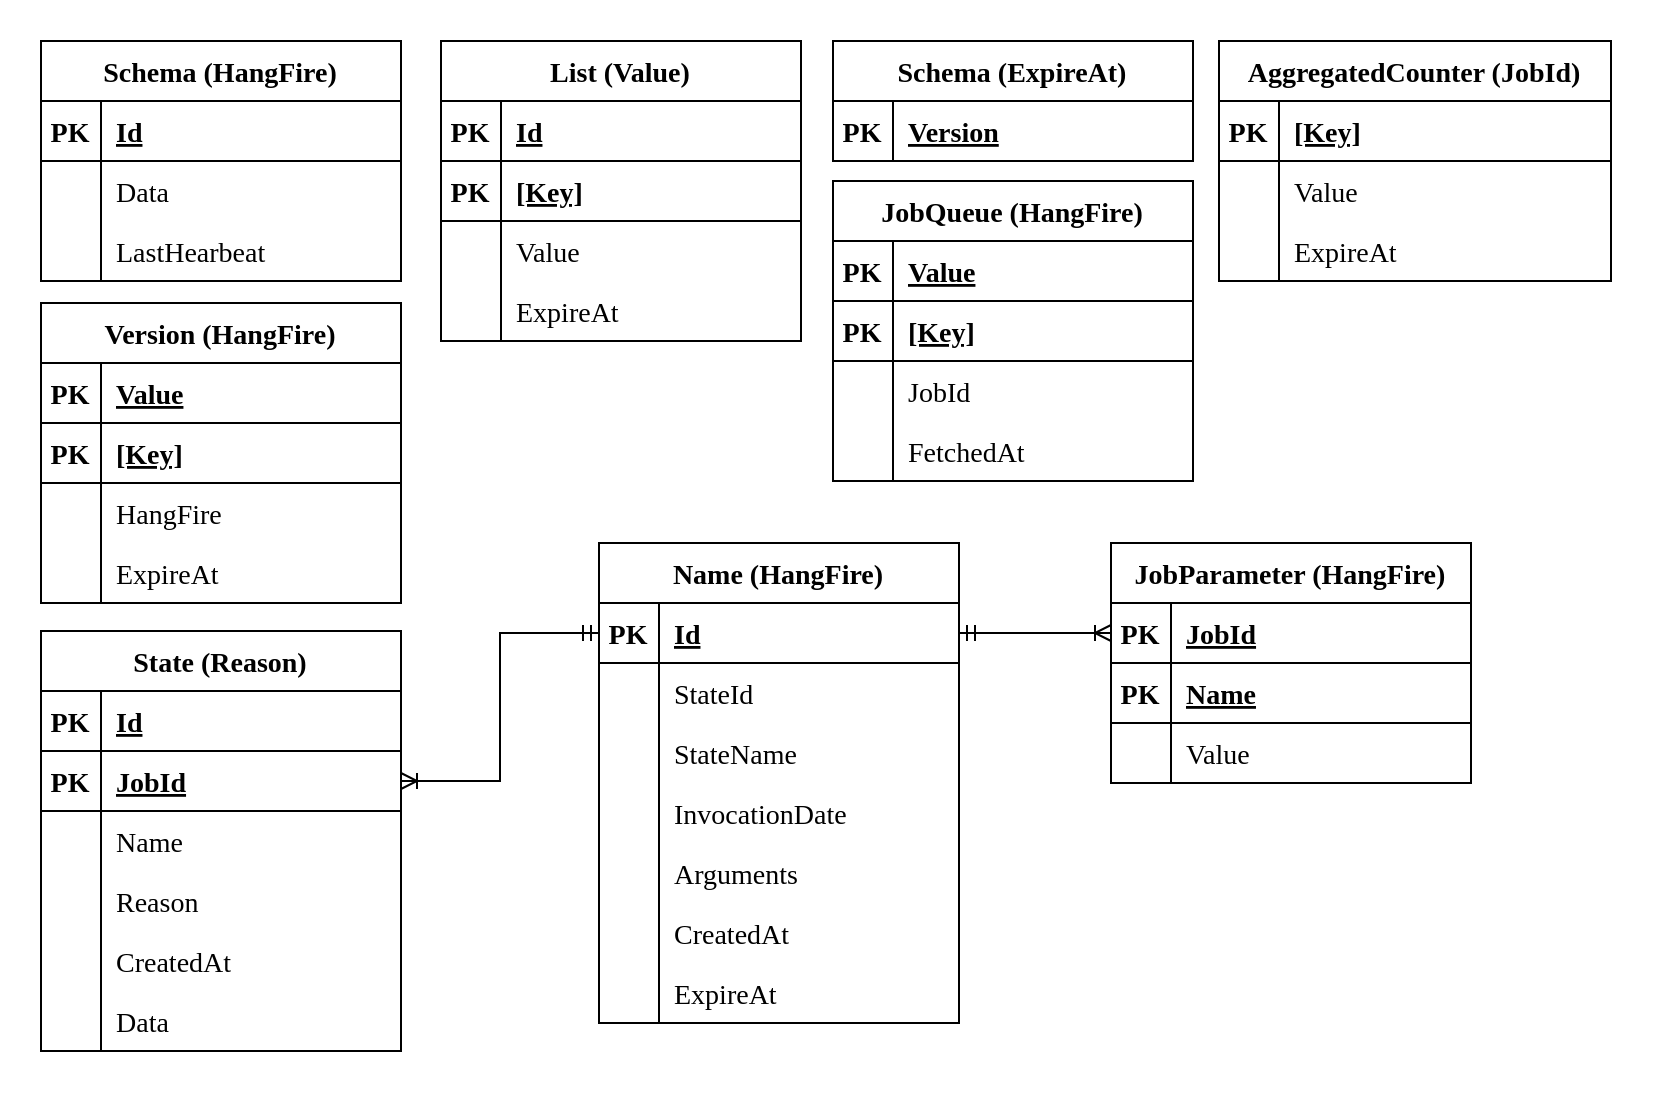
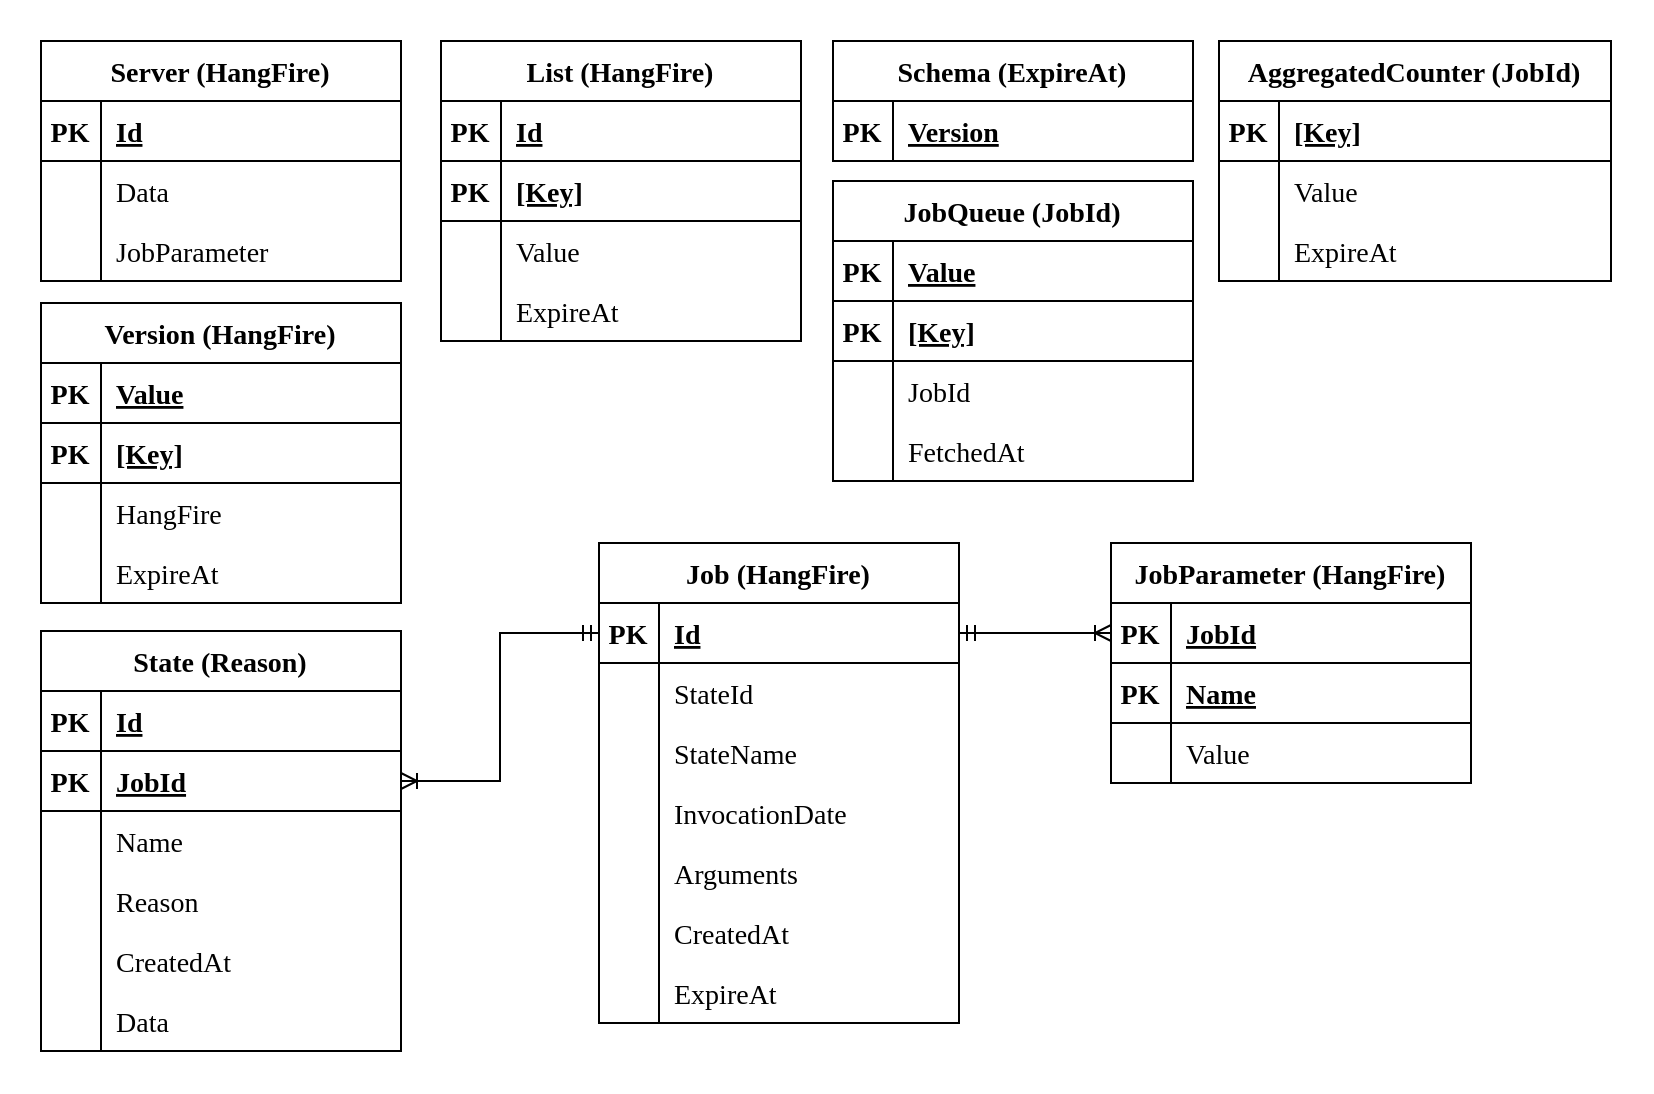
node "Schema (HangFire)": label "Schema (HangFire)" -> "Server (HangFire)"
node "List (Value)": label "List (Value)" -> "List (HangFire)"
node "JobQueue (HangFire)": label "JobQueue (HangFire)" -> "JobQueue (JobId)"
node "LastHearbeat": label "LastHearbeat" -> "JobParameter"
node "Name (HangFire)": label "Name (HangFire)" -> "Job (HangFire)"
